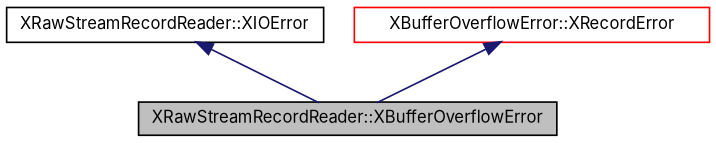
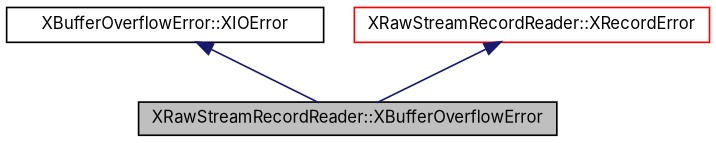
node "XRawStreamRecordReader::XIOError": label "XRawStreamRecordReader::XIOError" -> "XBufferOverflowError::XIOError"
node "XBufferOverflowError::XRecordError": label "XBufferOverflowError::XRecordError" -> "XRawStreamRecordReader::XRecordError"
